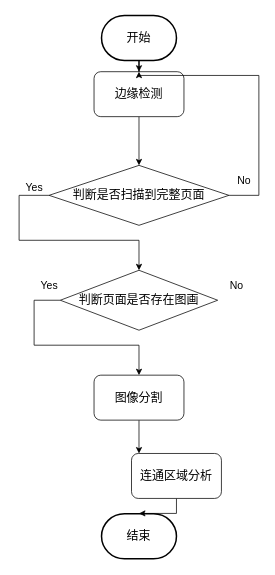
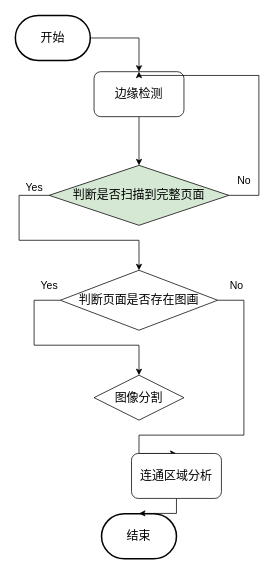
node "开始": moved (139, 38) -> (53, 38)
node "判断是否扫描到完整页面": fillcolor #ffffff -> #d5e8d4
edge "判断页面是否存在图画" -> "连通区域分析": added
node "图像分割": shape rounded rectangle -> diamond
edge "图像分割" -> "连通区域分析": removed
